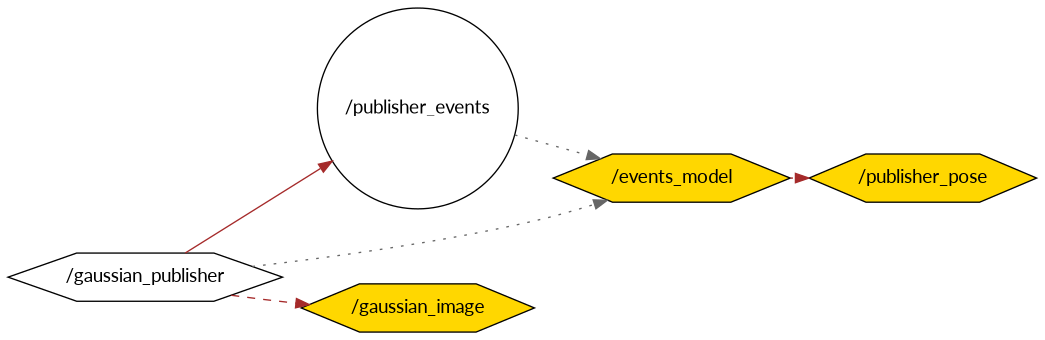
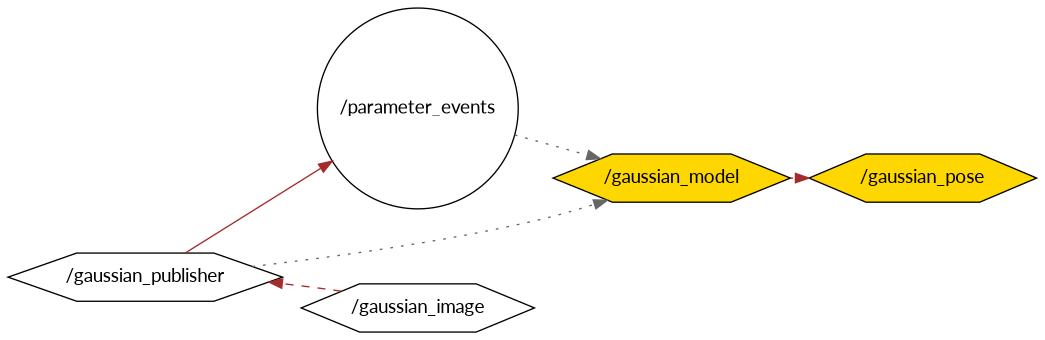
node "/publisher_events": label "/publisher_events" -> "/parameter_events"
node "/events_model": label "/events_model" -> "/gaussian_model"
node "/publisher_pose": label "/publisher_pose" -> "/gaussian_pose"
edge "/gaussian_publisher" -> "/gaussian_image": reversed
node "/gaussian_image": fillcolor gold -> white
